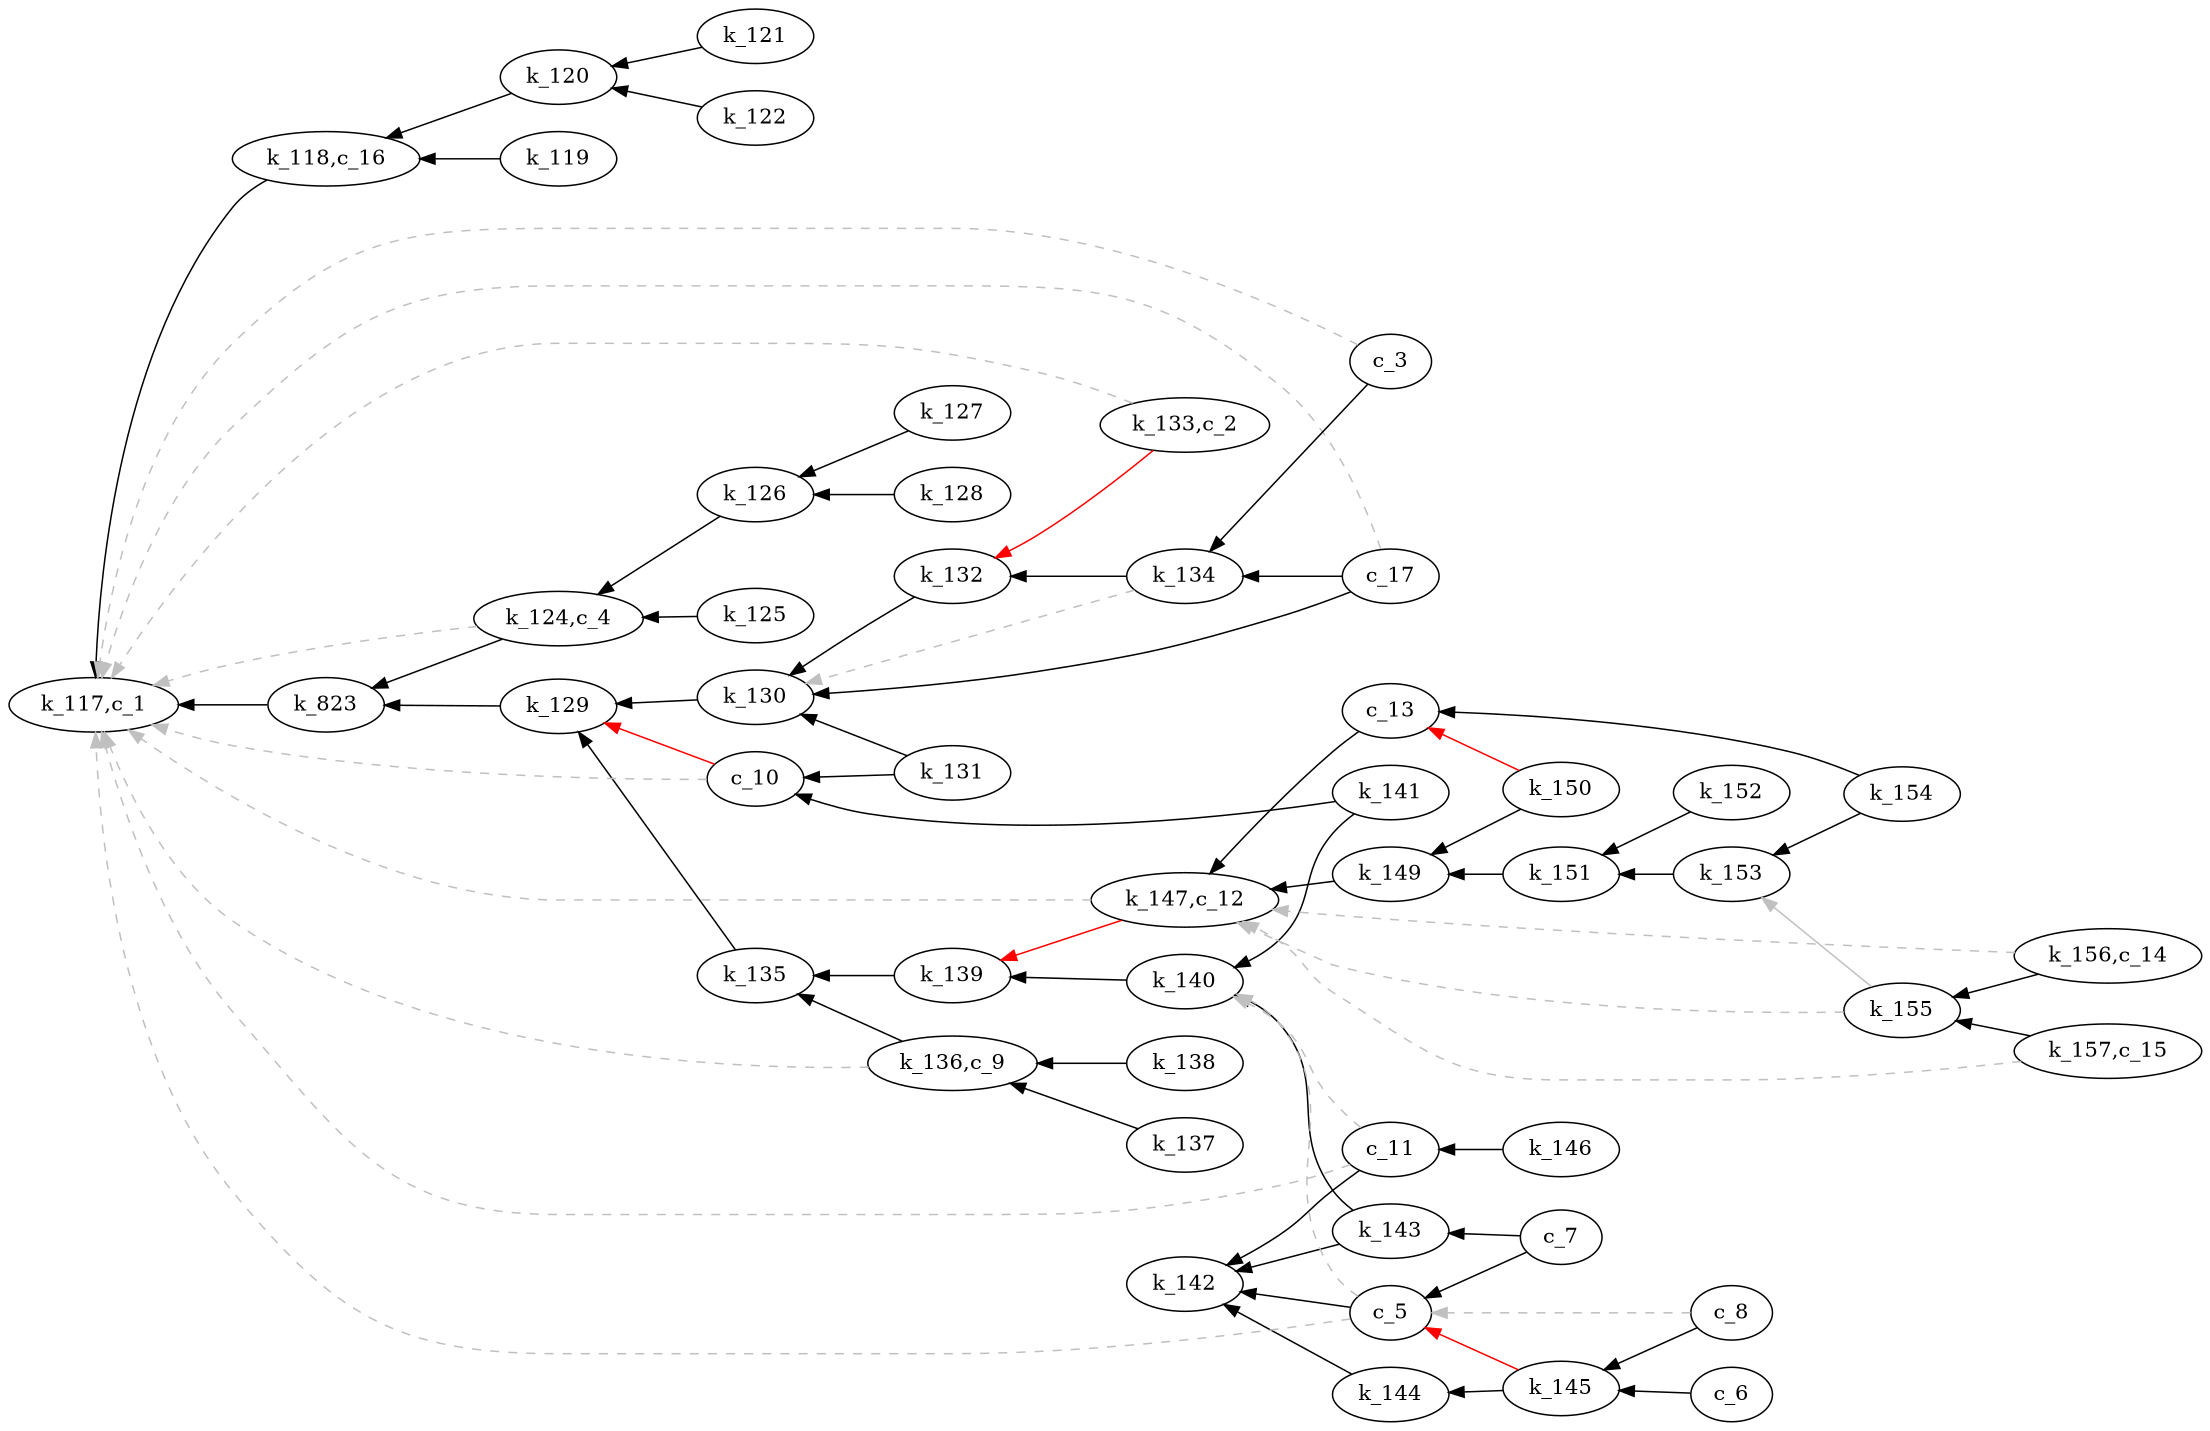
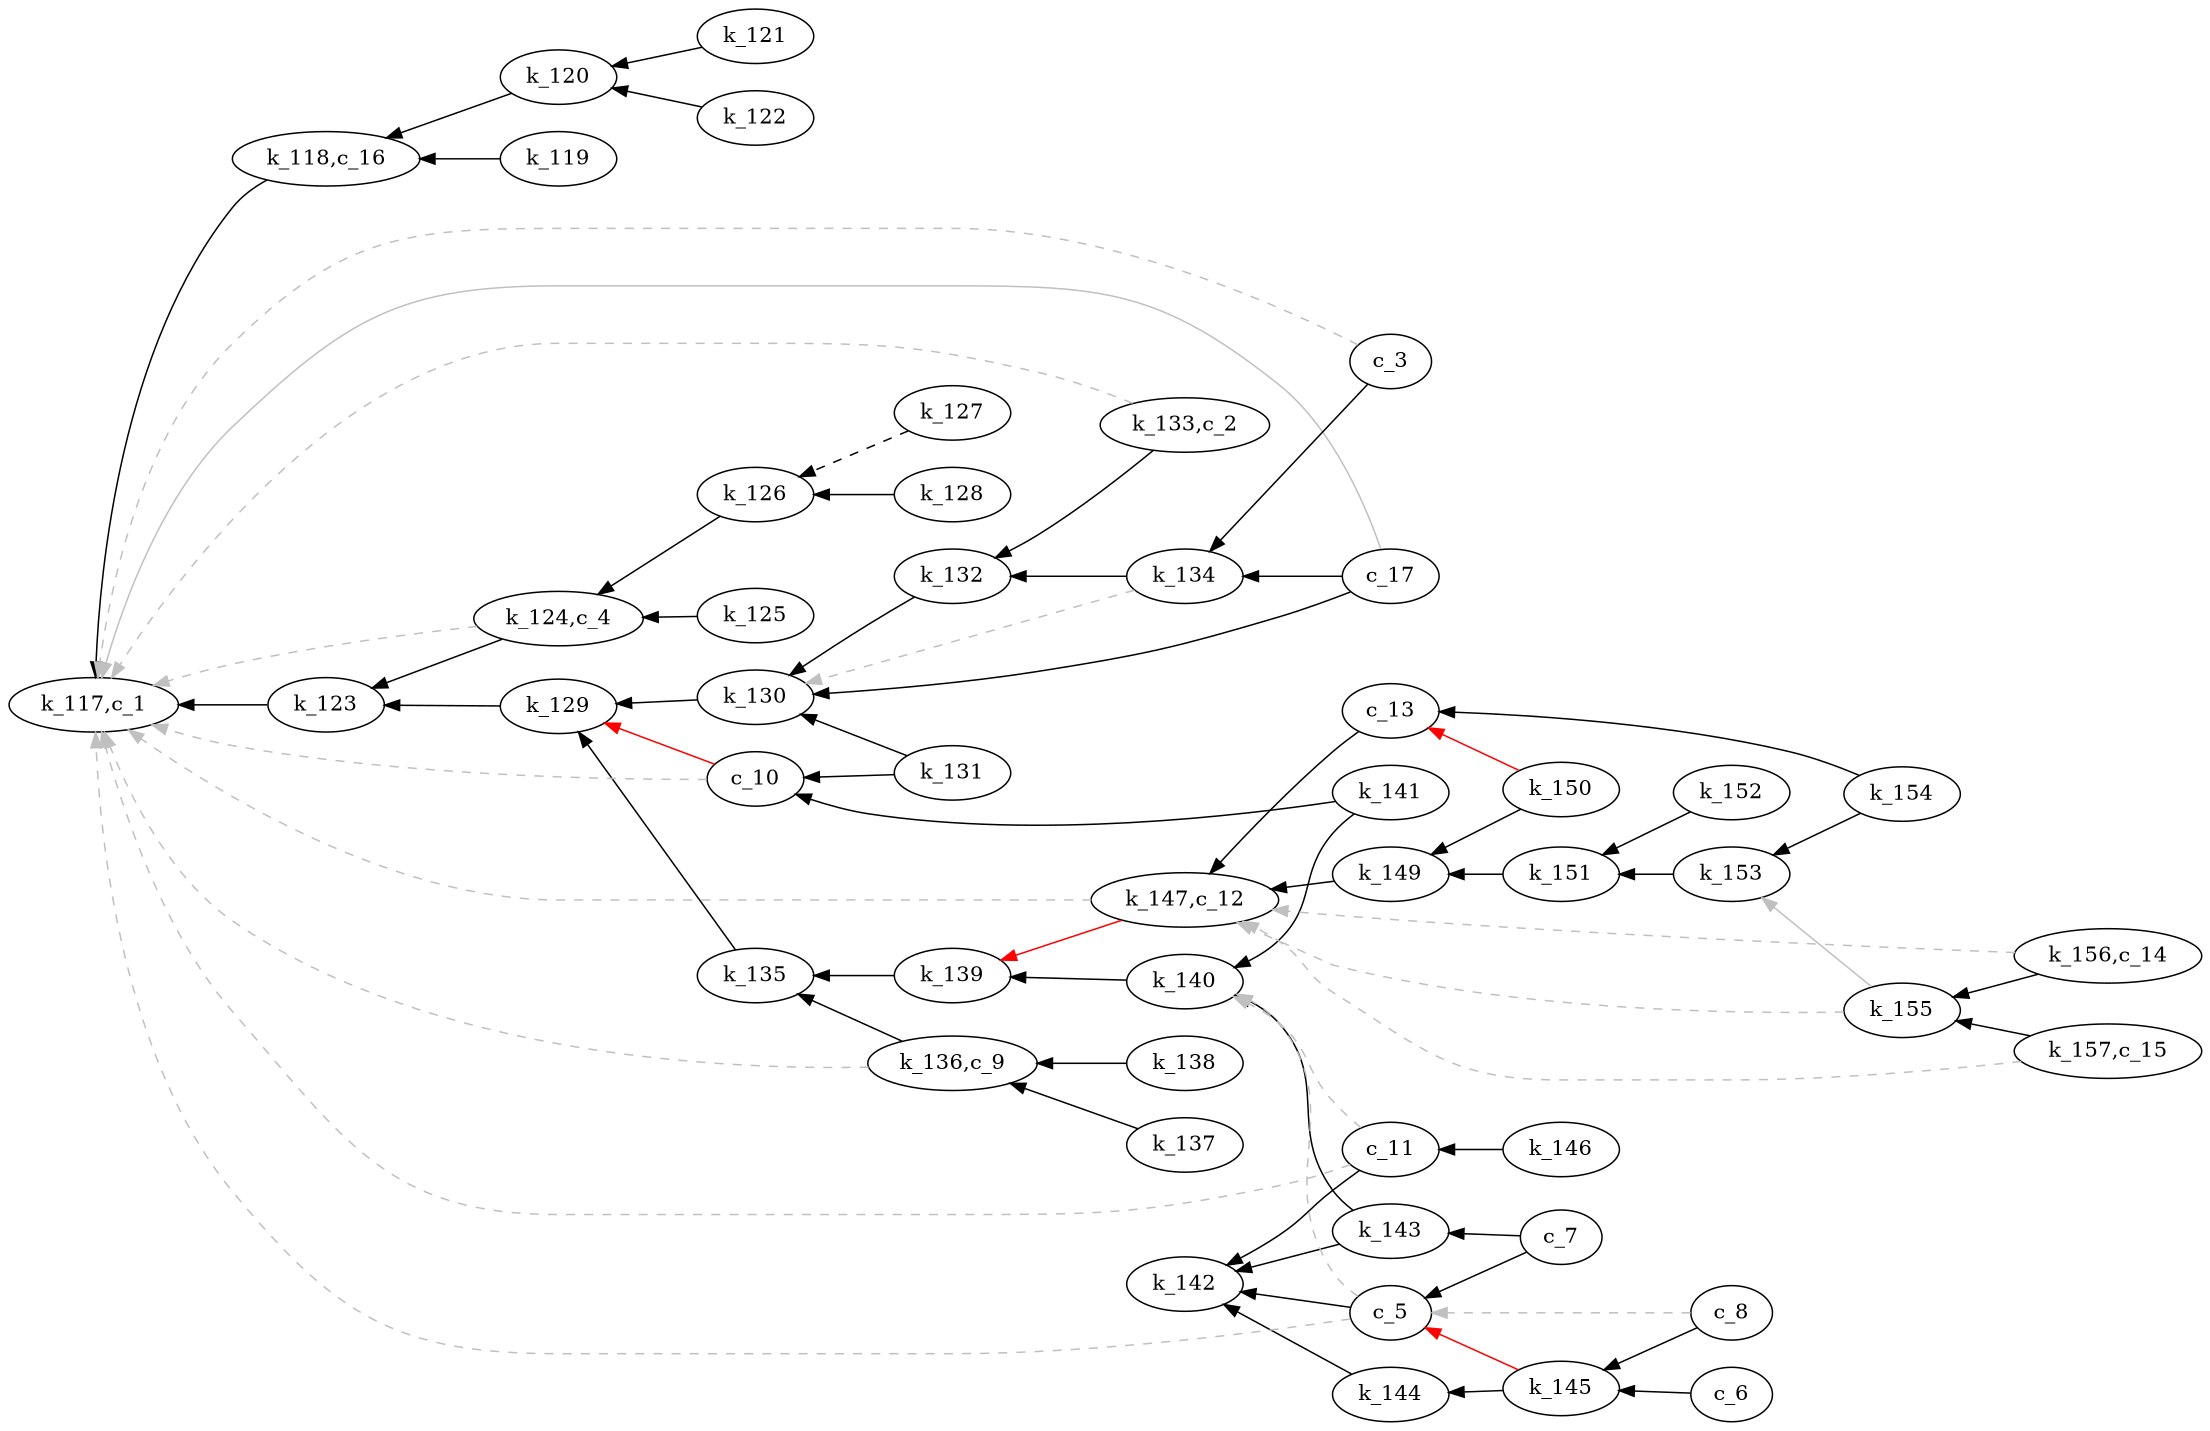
edge "c_17" -> "k_117,c_1": style dashed -> filled
edge "k_127" -> "k_126": style filled -> dashed
edge "k_133,c_2" -> "k_132": color red -> black
node "k_823": label "k_823" -> "k_123"
